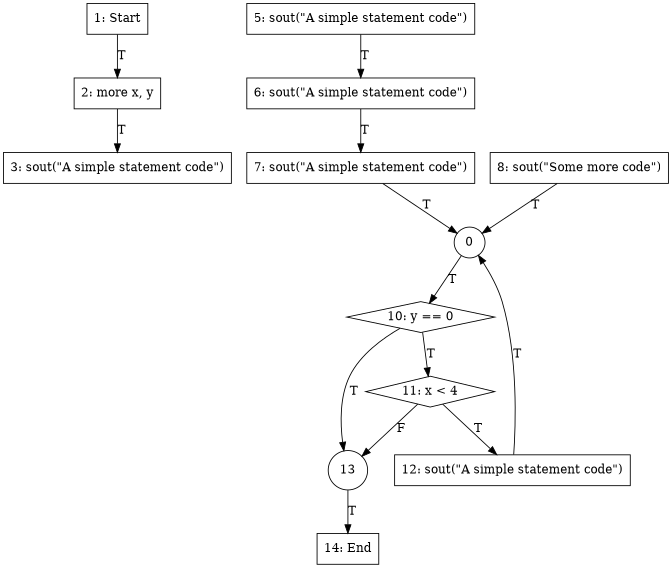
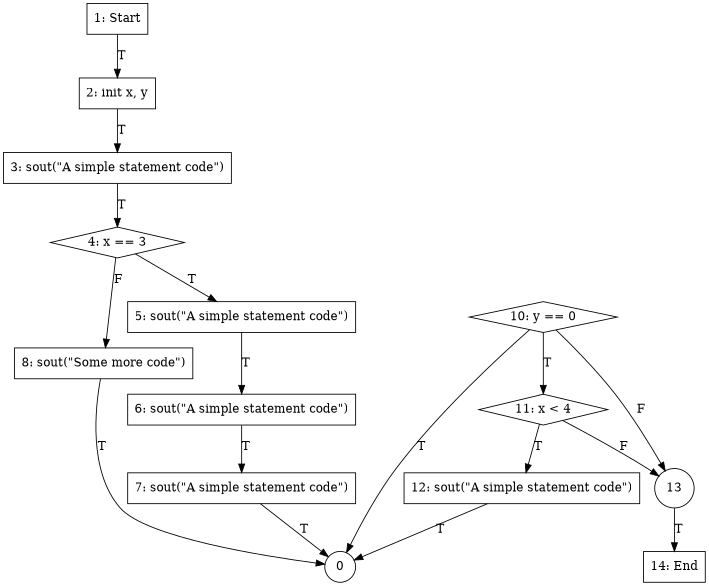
node "2: more x, y": label "2: more x, y" -> "2: init x, y"
node "4: x == 3": added
edge "0" -> "10: y == 0": reversed
edge "10: y == 0" -> "13": label "T" -> "F"
